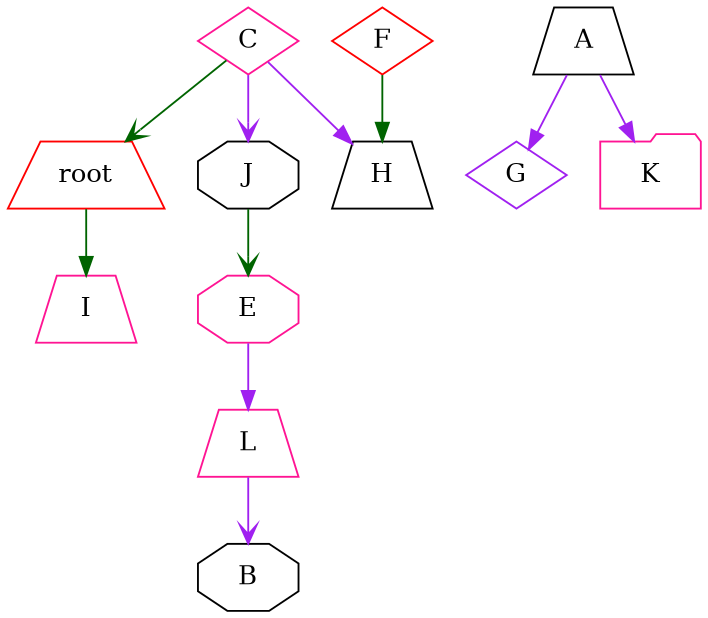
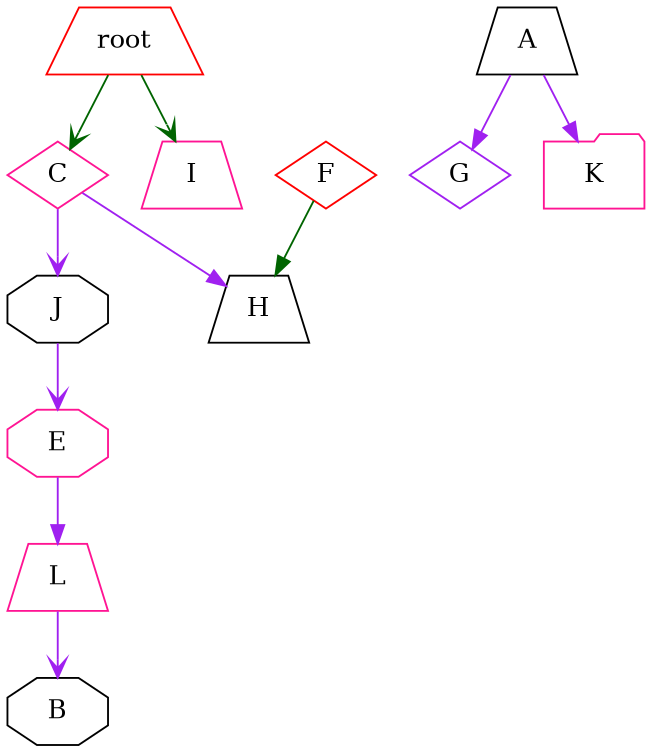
edge "C" -> "root": reversed
edge "root" -> "I": arrowhead normal -> vee
edge "J" -> "E": color darkgreen -> purple
